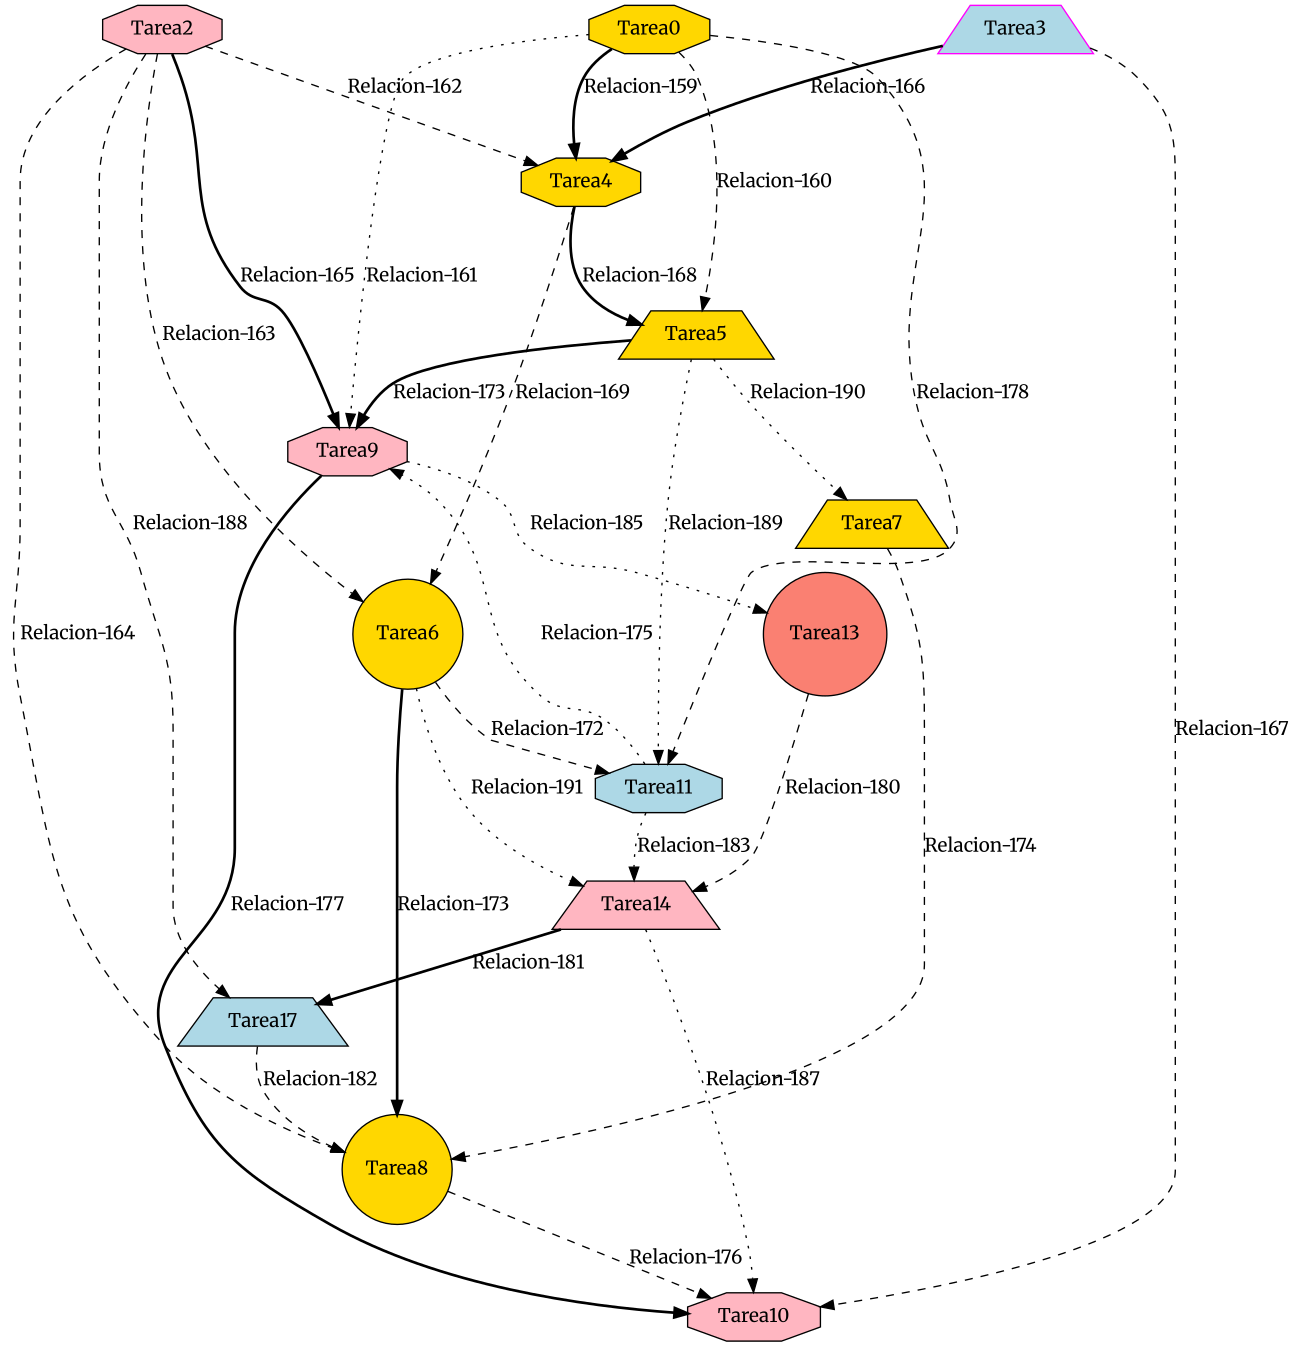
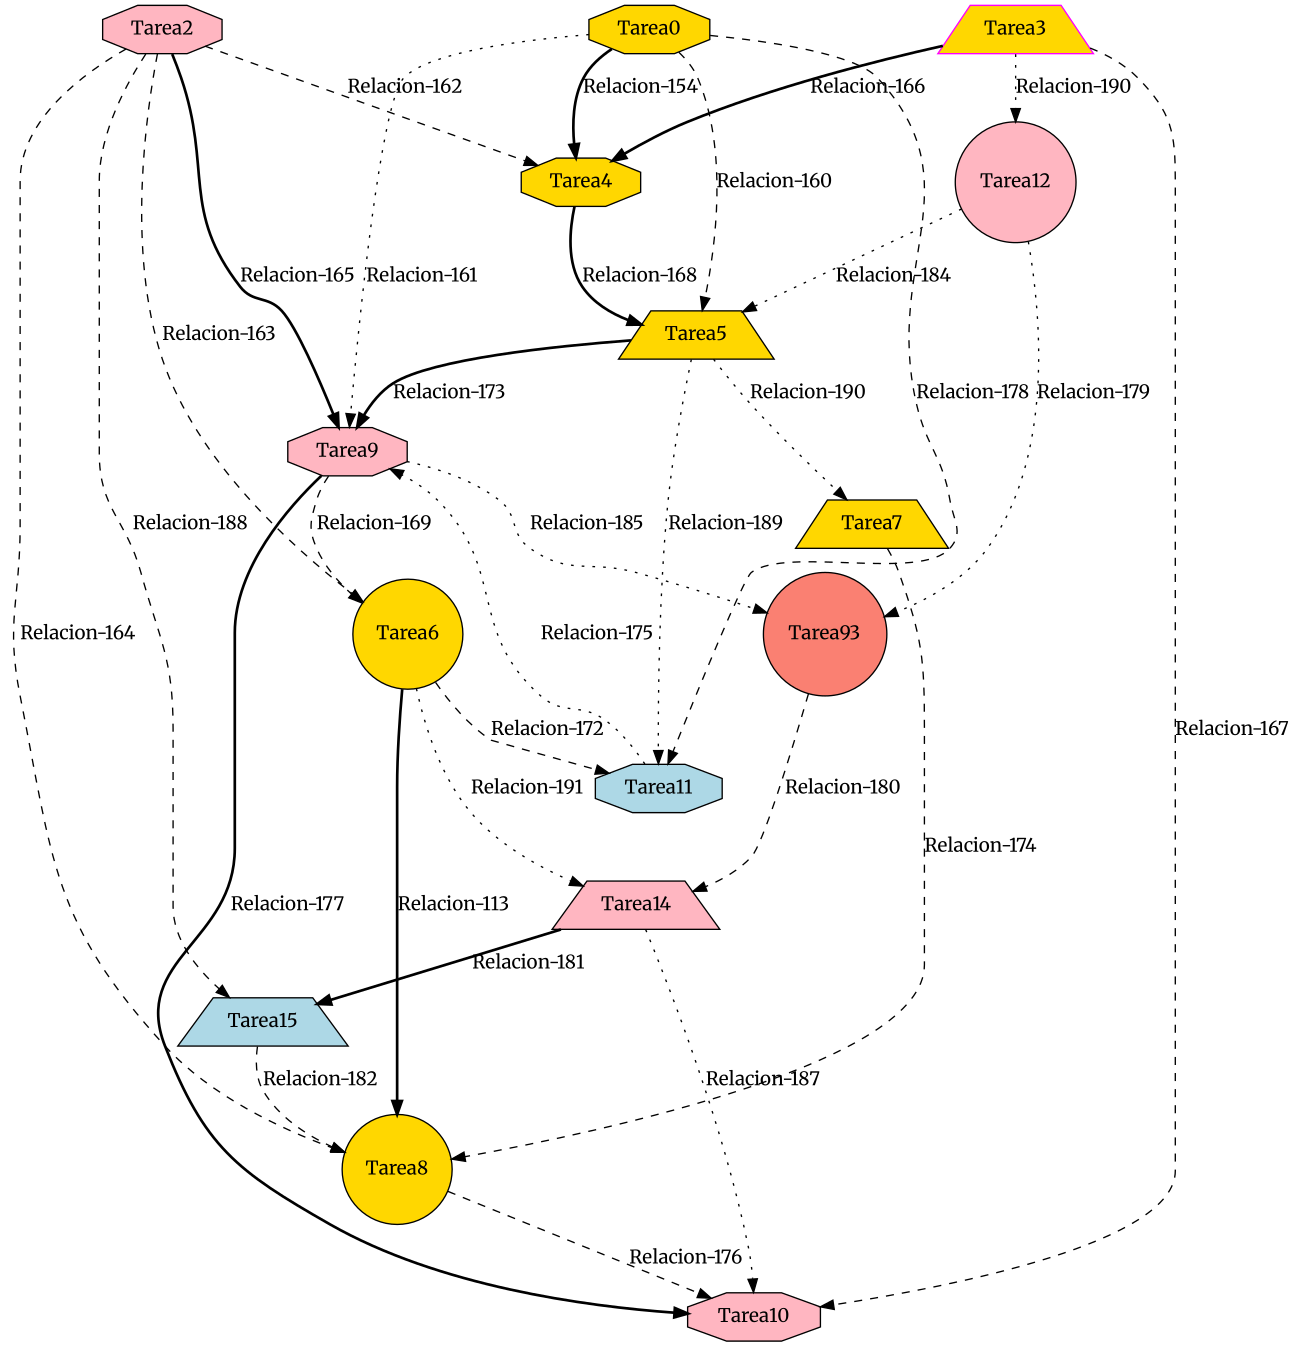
node "Tarea3": fillcolor lightblue -> gold
edge "Tarea0" -> "Tarea4": label "Relacion-159" -> "Relacion-154"
node "Tarea12": added
edge "Tarea4" -> "Tarea6": now "Tarea9" -> "Tarea6"
node "Tarea13": label "Tarea13" -> "Tarea93"
edge "Tarea11" -> "Tarea14": removed, label "Relacion-183"
edge "Tarea6" -> "Tarea8": label "Relacion-173" -> "Relacion-113"
node "Tarea17": label "Tarea17" -> "Tarea15"
